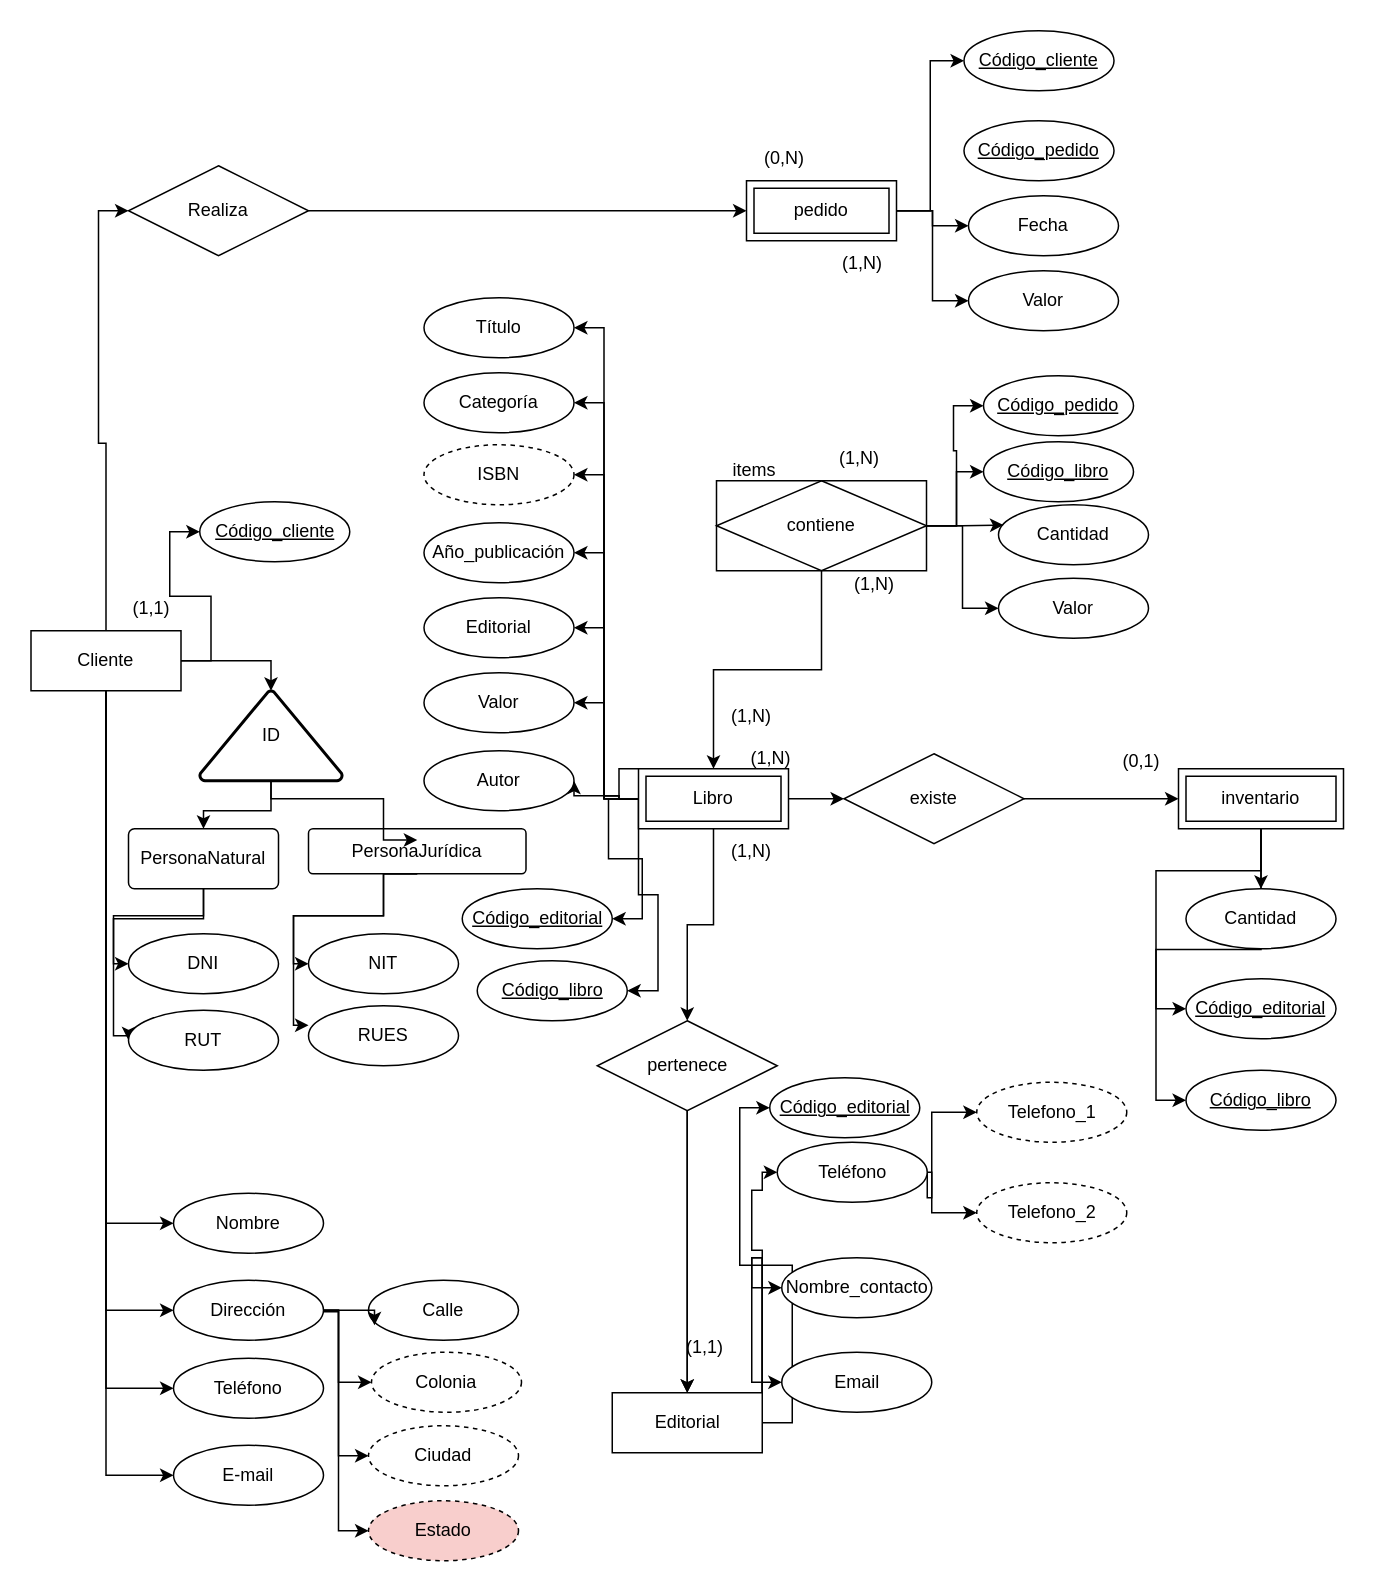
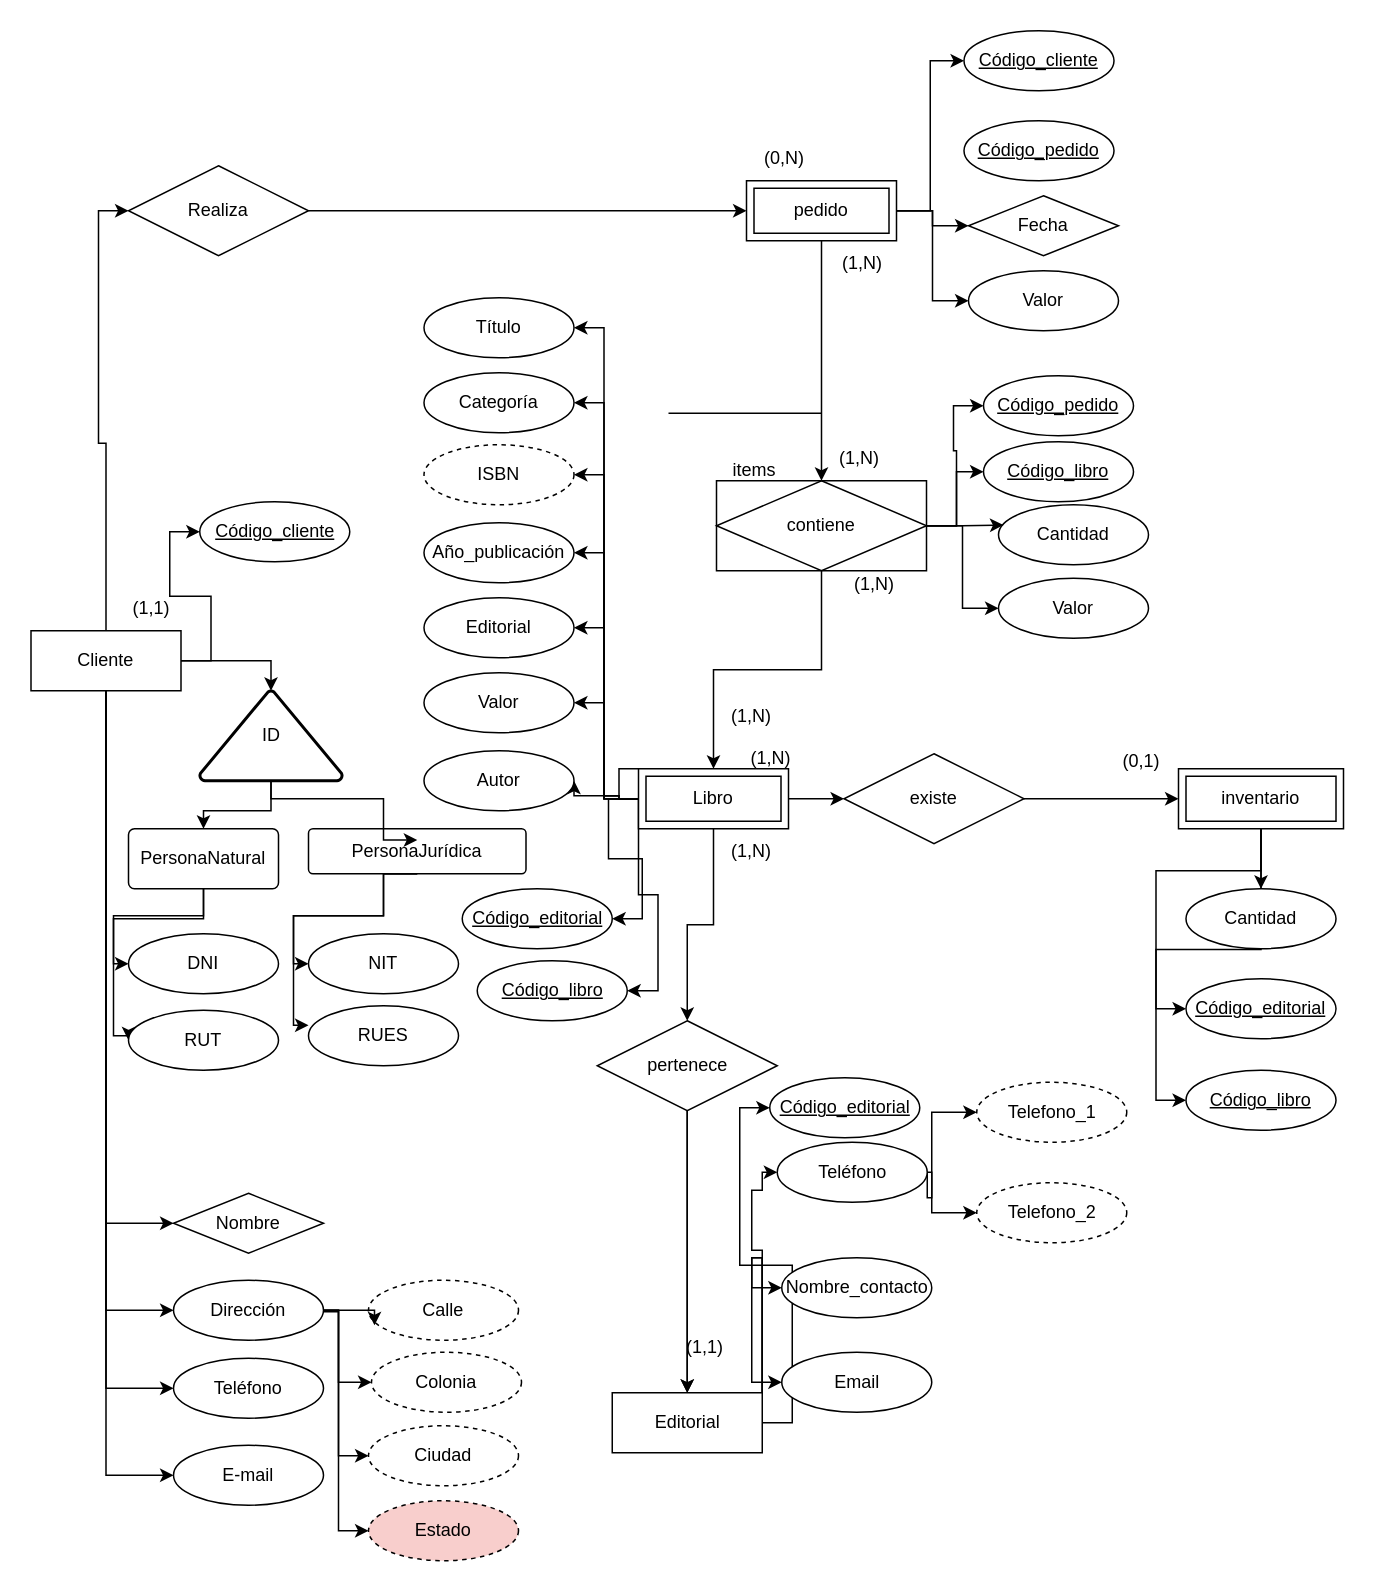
node "Fecha": shape ellipse -> diamond
edge "pedido" -> "contiene": added
node "Nombre": shape ellipse -> diamond
node "Calle": style solid -> dashed
